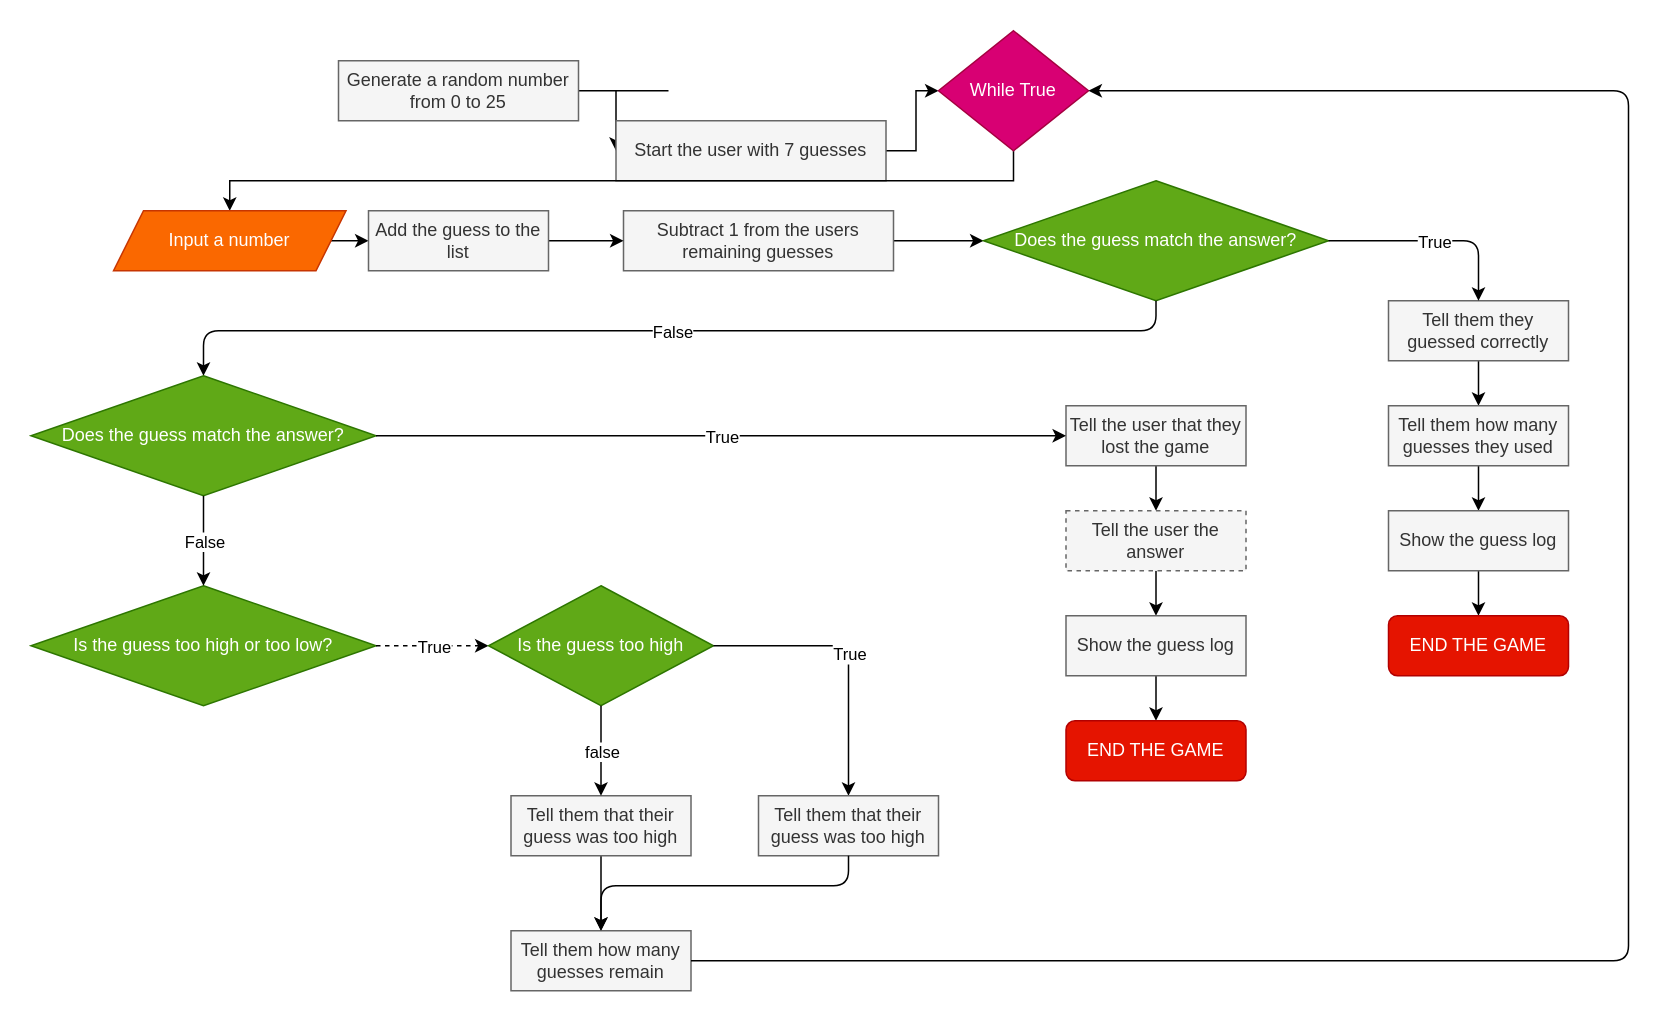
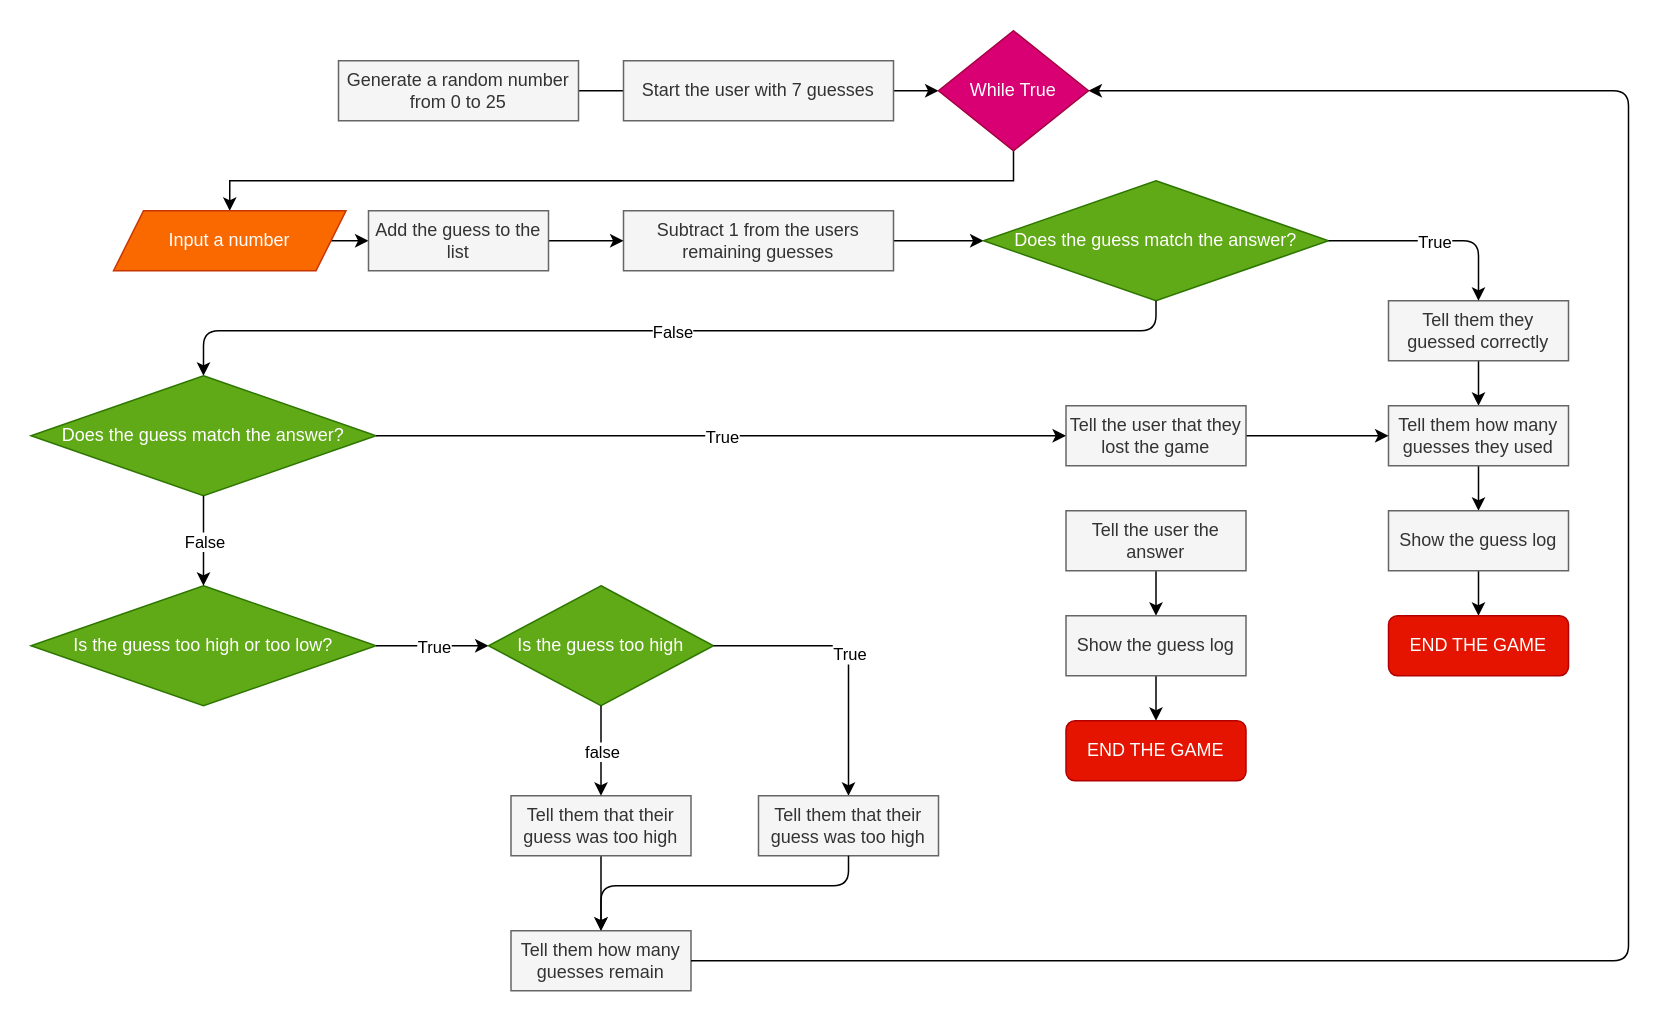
node "Start the user with 7 guesses": moved (751, 151) -> (758, 91)
edge "Tell the user that they lost the game" -> "Tell the user the answer": now "Tell the user that they lost the game" -> "Tell them how many guesses they used"
node "Tell the user the answer": style dashed -> solid
edge "Is the guess too high or too low?" -> "Is the guess too high": style dashed -> solid
